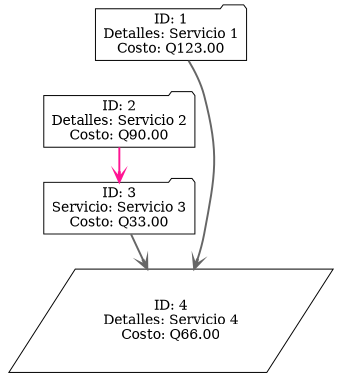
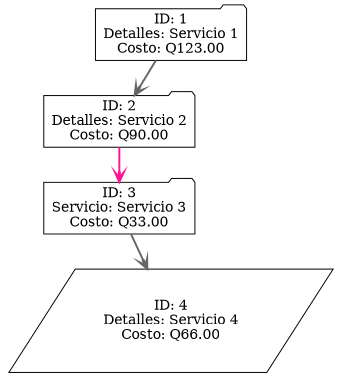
edge "ID: 1 Detalles: Servicio 1 Costo: Q123.00" -> "ID: 4 Detalles: Servicio 4 Costo: Q66.00": now "ID: 1 Detalles: Servicio 1 Costo: Q123.00" -> "ID: 2 Detalles: Servicio 2 Costo: Q90.00"
